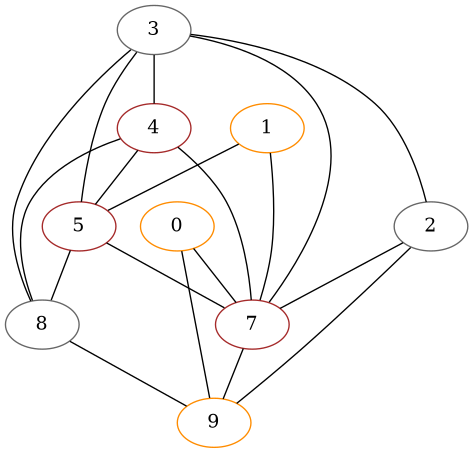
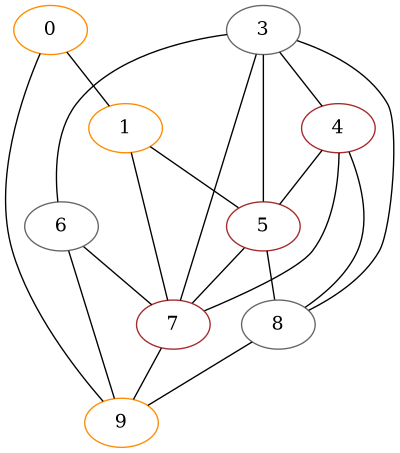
node "2": label "2" -> "6"
edge "0" -- "7": now "0" -- "1"
